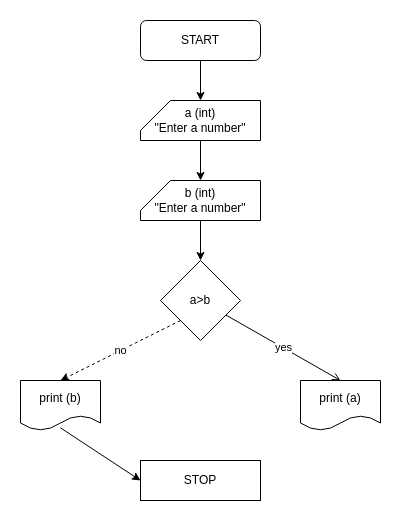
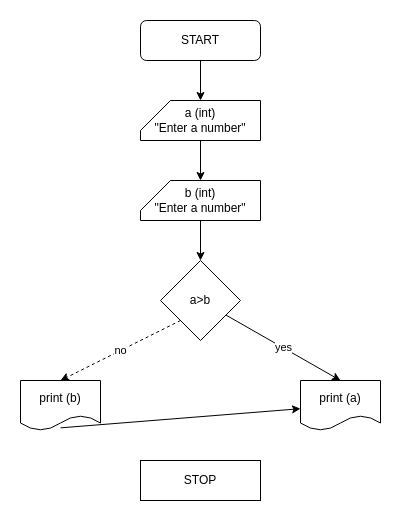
edge "a>b" -> "print (a)": arrowhead open -> classic
edge "print (b)" -> "STOP": now "print (b)" -> "print (a)"
